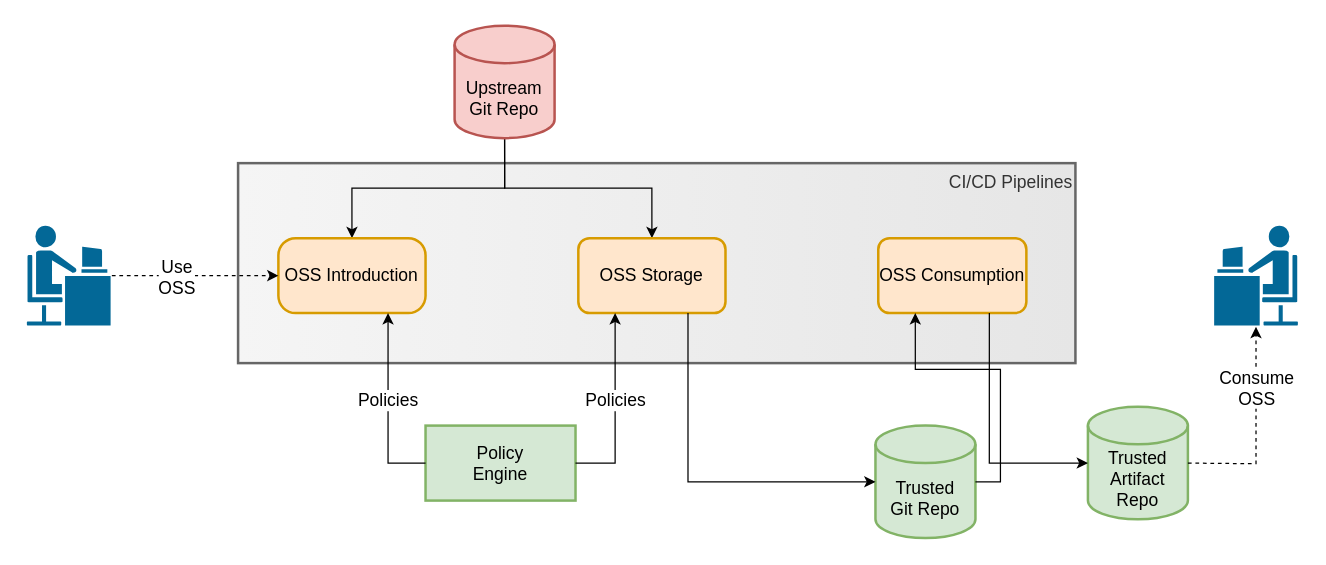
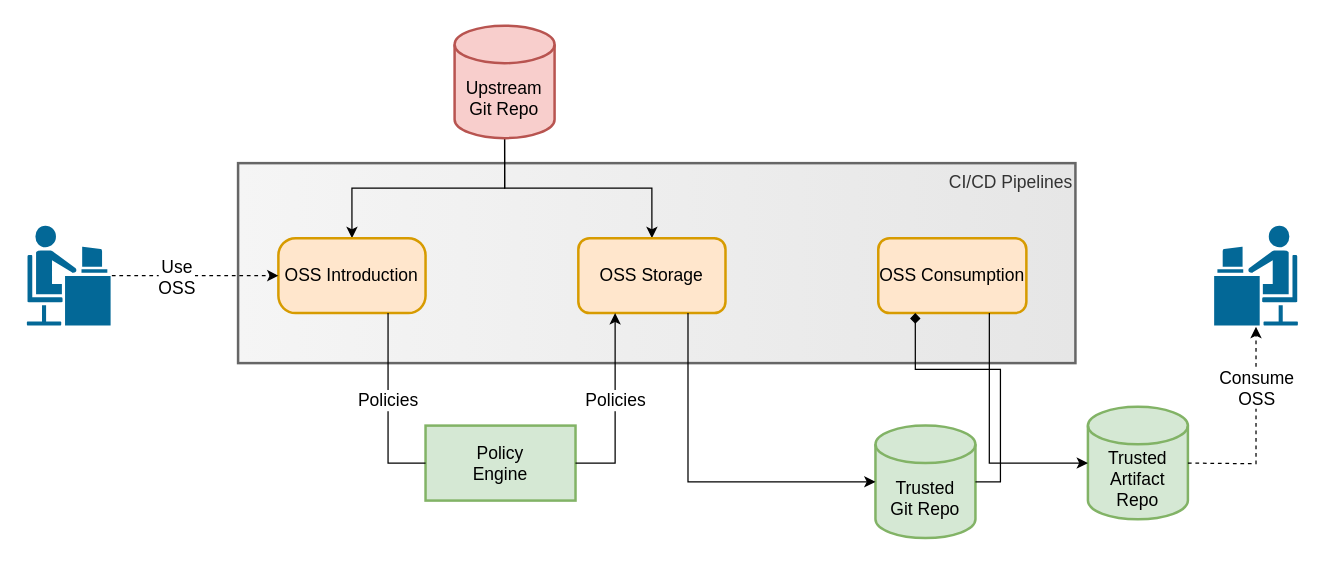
edge "Policy Engine" -> "OSS Introduction": arrowhead classic -> none
edge "Trusted Git Repo" -> "OSS Consumption": arrowhead classic -> diamond
